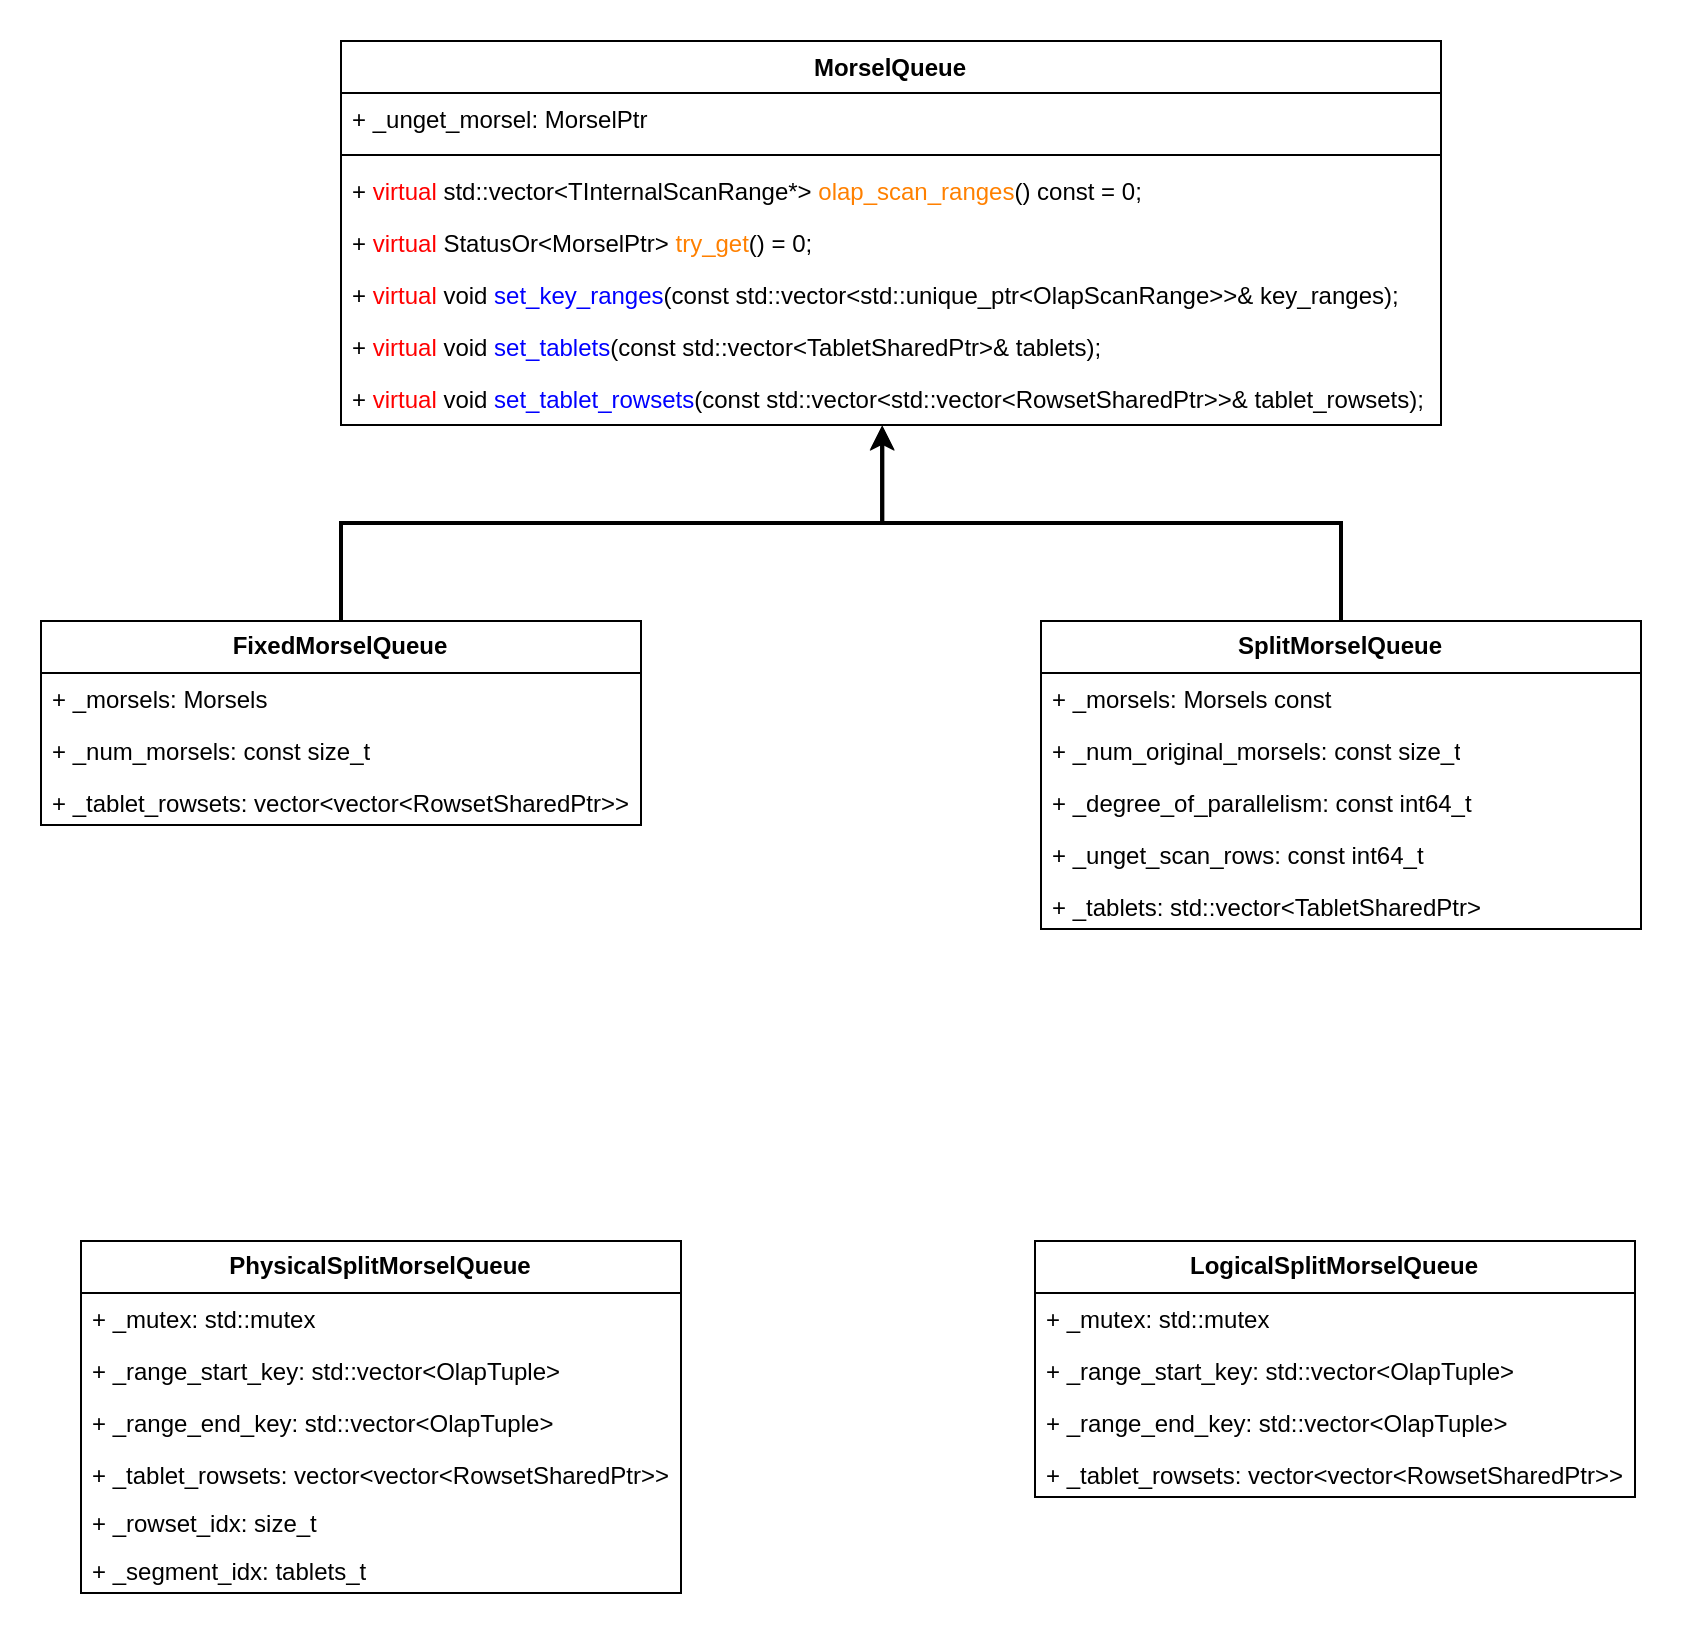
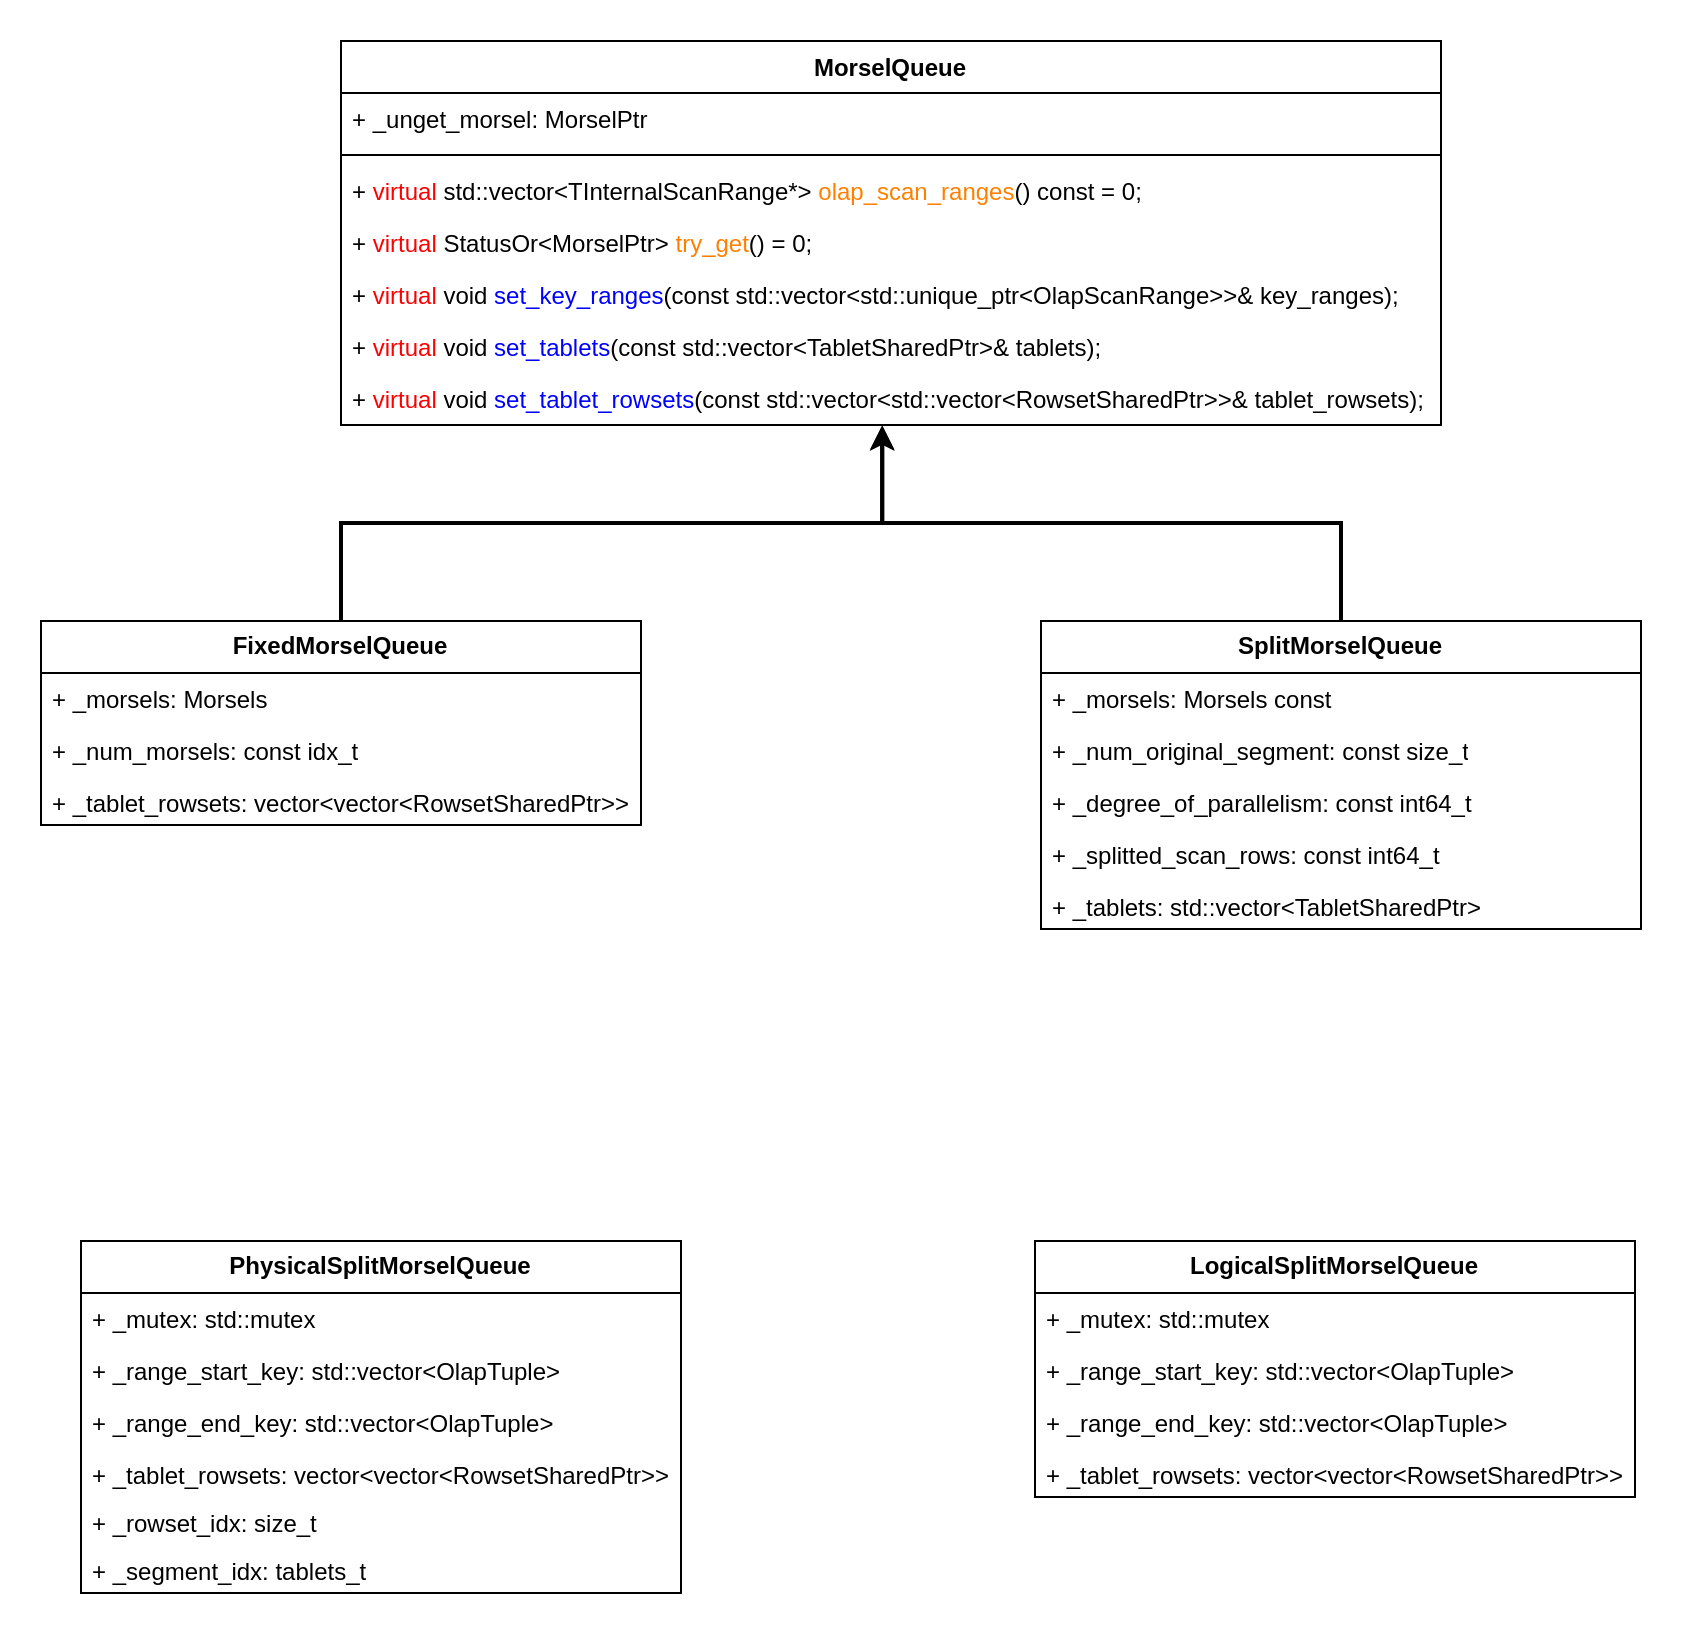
node "+ _num_morsels: const size_t": label "+ _num_morsels: const size_t" -> "+ _num_morsels: const idx_t"
node "+ _num_original_morsels: const size_t": label "+ _num_original_morsels: const size_t" -> "+ _num_original_segment: const size_t"
node "+ _unget_scan_rows: const int64_t": label "+ _unget_scan_rows: const int64_t" -> "+ _splitted_scan_rows: const int64_t"
